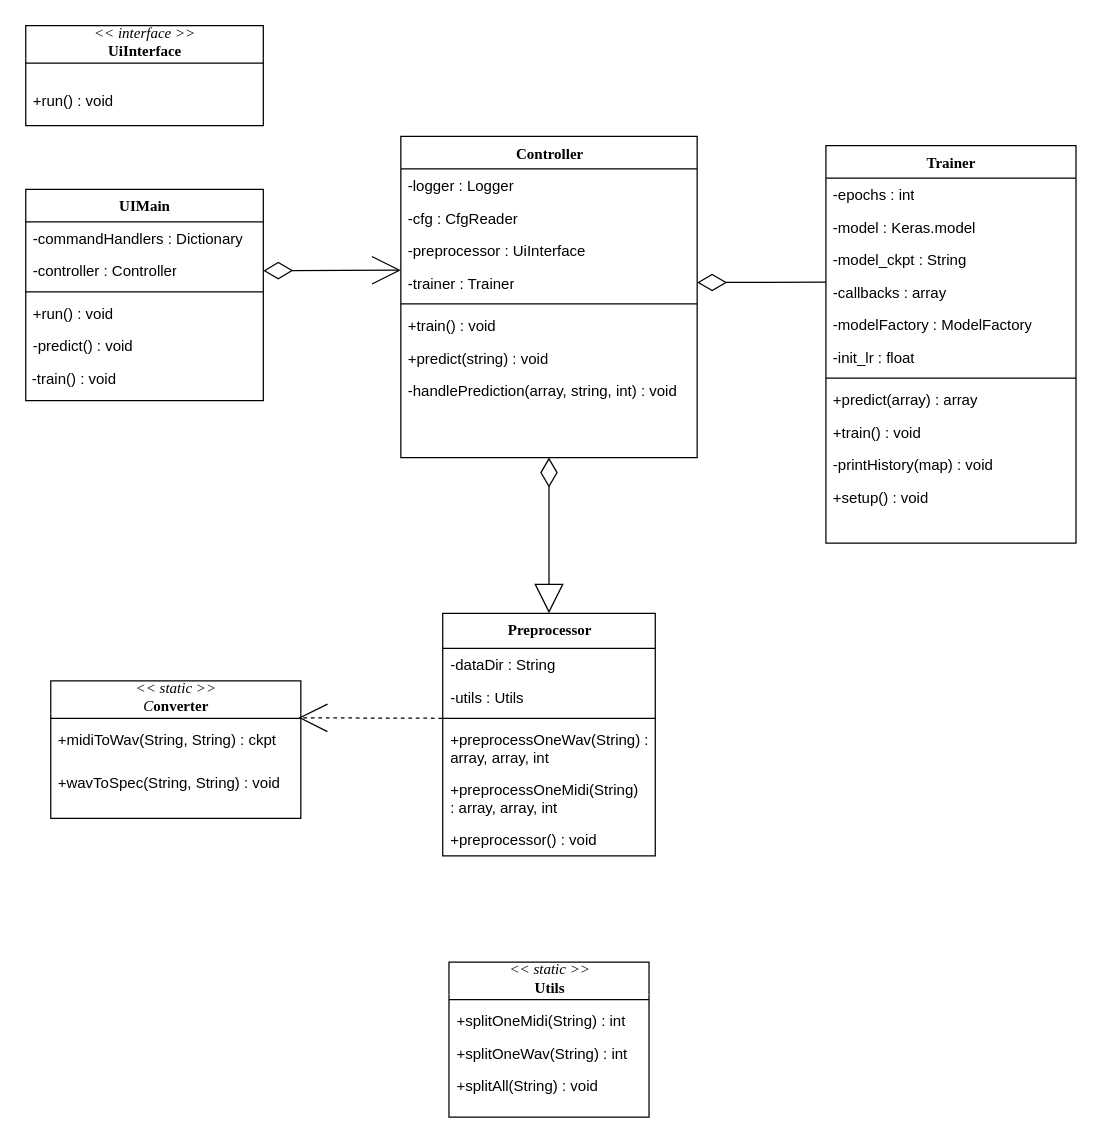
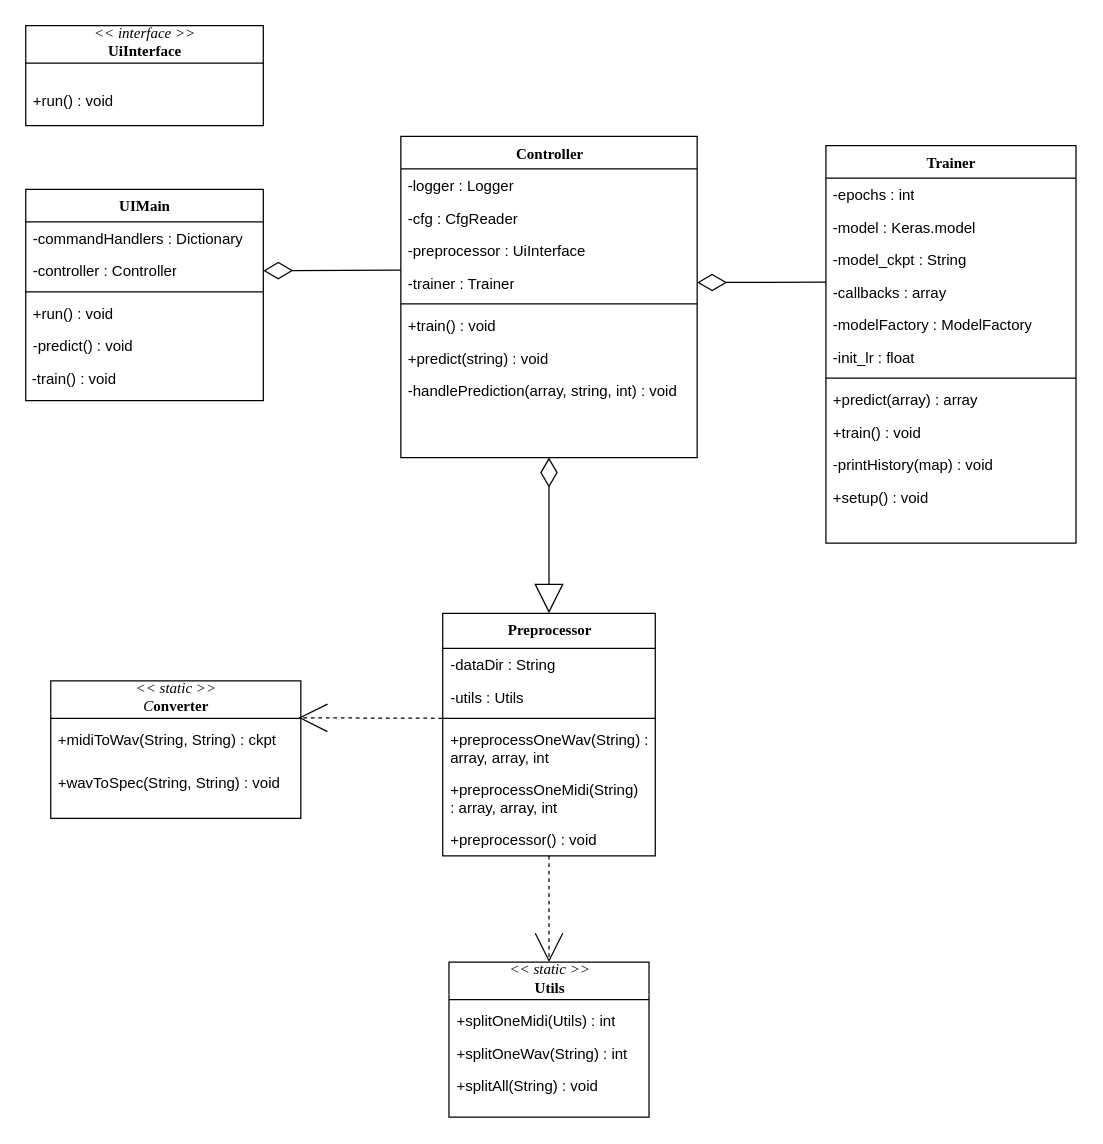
edge "-controller : Controller" -- "-trainer : Trainer": arrowhead open -> none
edge "Preprocessor" -> "<< static >> Utils": added
node "+splitOneMidi(String) : int": label "+splitOneMidi(String) : int" -> "+splitOneMidi(Utils) : int"
